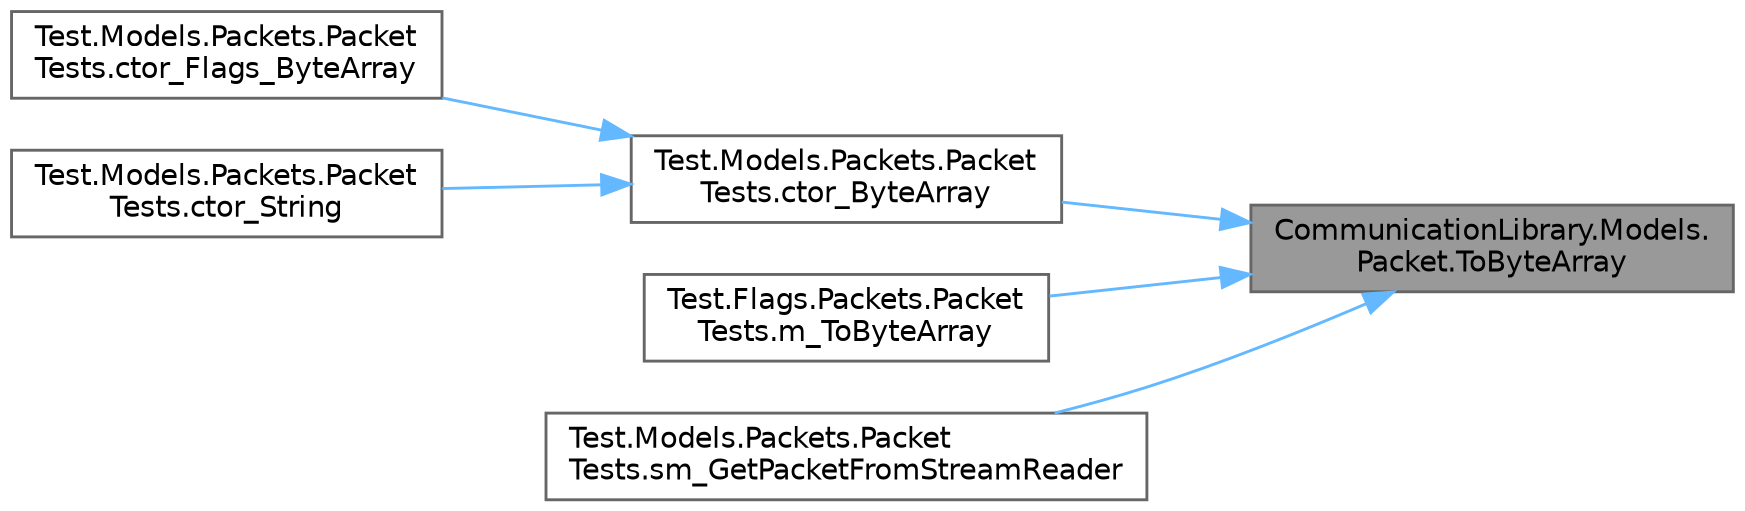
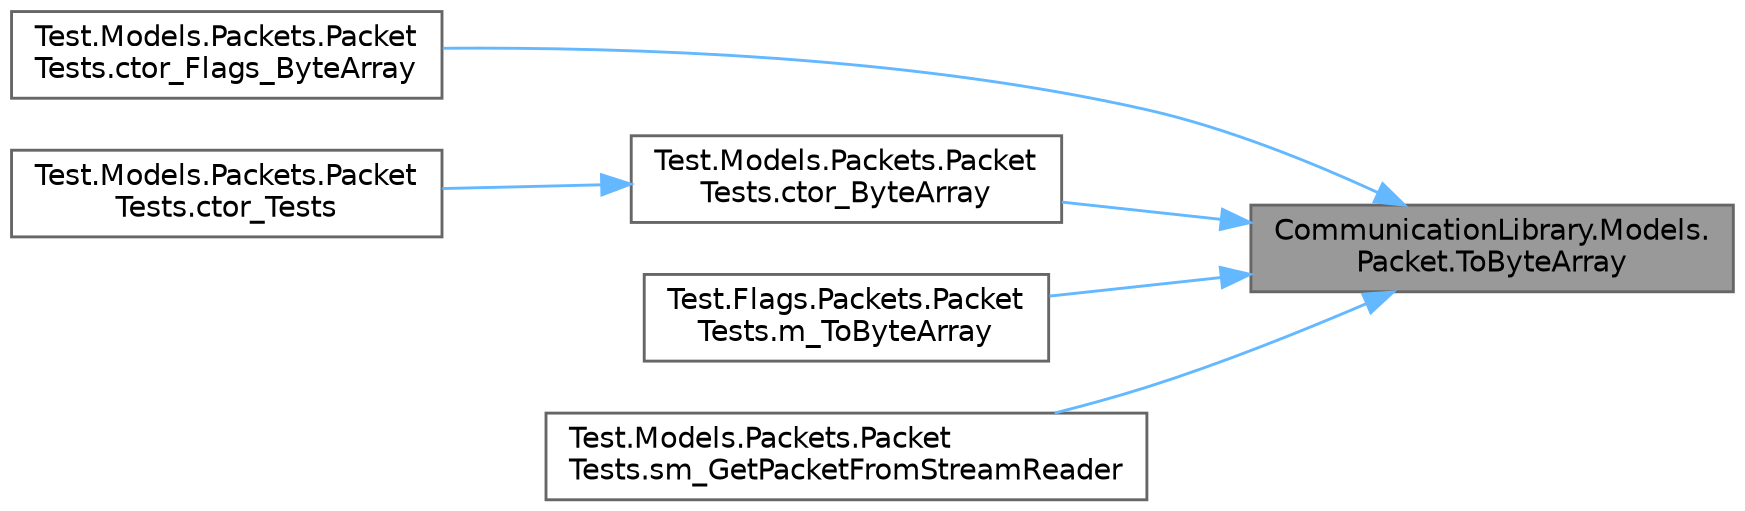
edge "Test.Models.Packets.Packet Tests.ctor_Flags_ByteArray" -> "Test.Models.Packets.Packet Tests.ctor_ByteArray": now "Test.Models.Packets.Packet Tests.ctor_Flags_ByteArray" -> "CommunicationLibrary.Models. Packet.ToByteArray"
node "Test.Models.Packets.Packet Tests.ctor_String": label "Test.Models.Packets.Packet Tests.ctor_String" -> "Test.Models.Packets.Packet Tests.ctor_Tests"
